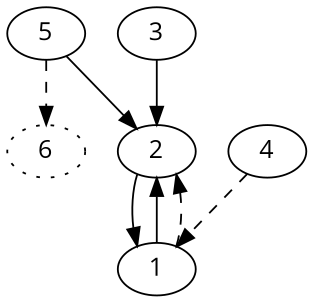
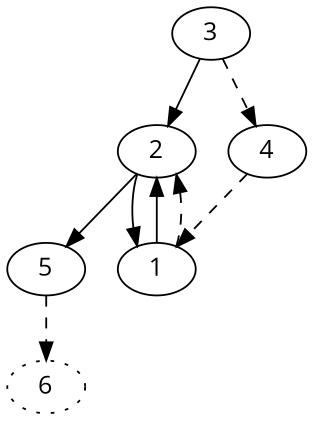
edge "3" -> "4": added
edge "5" -> "2": reversed
